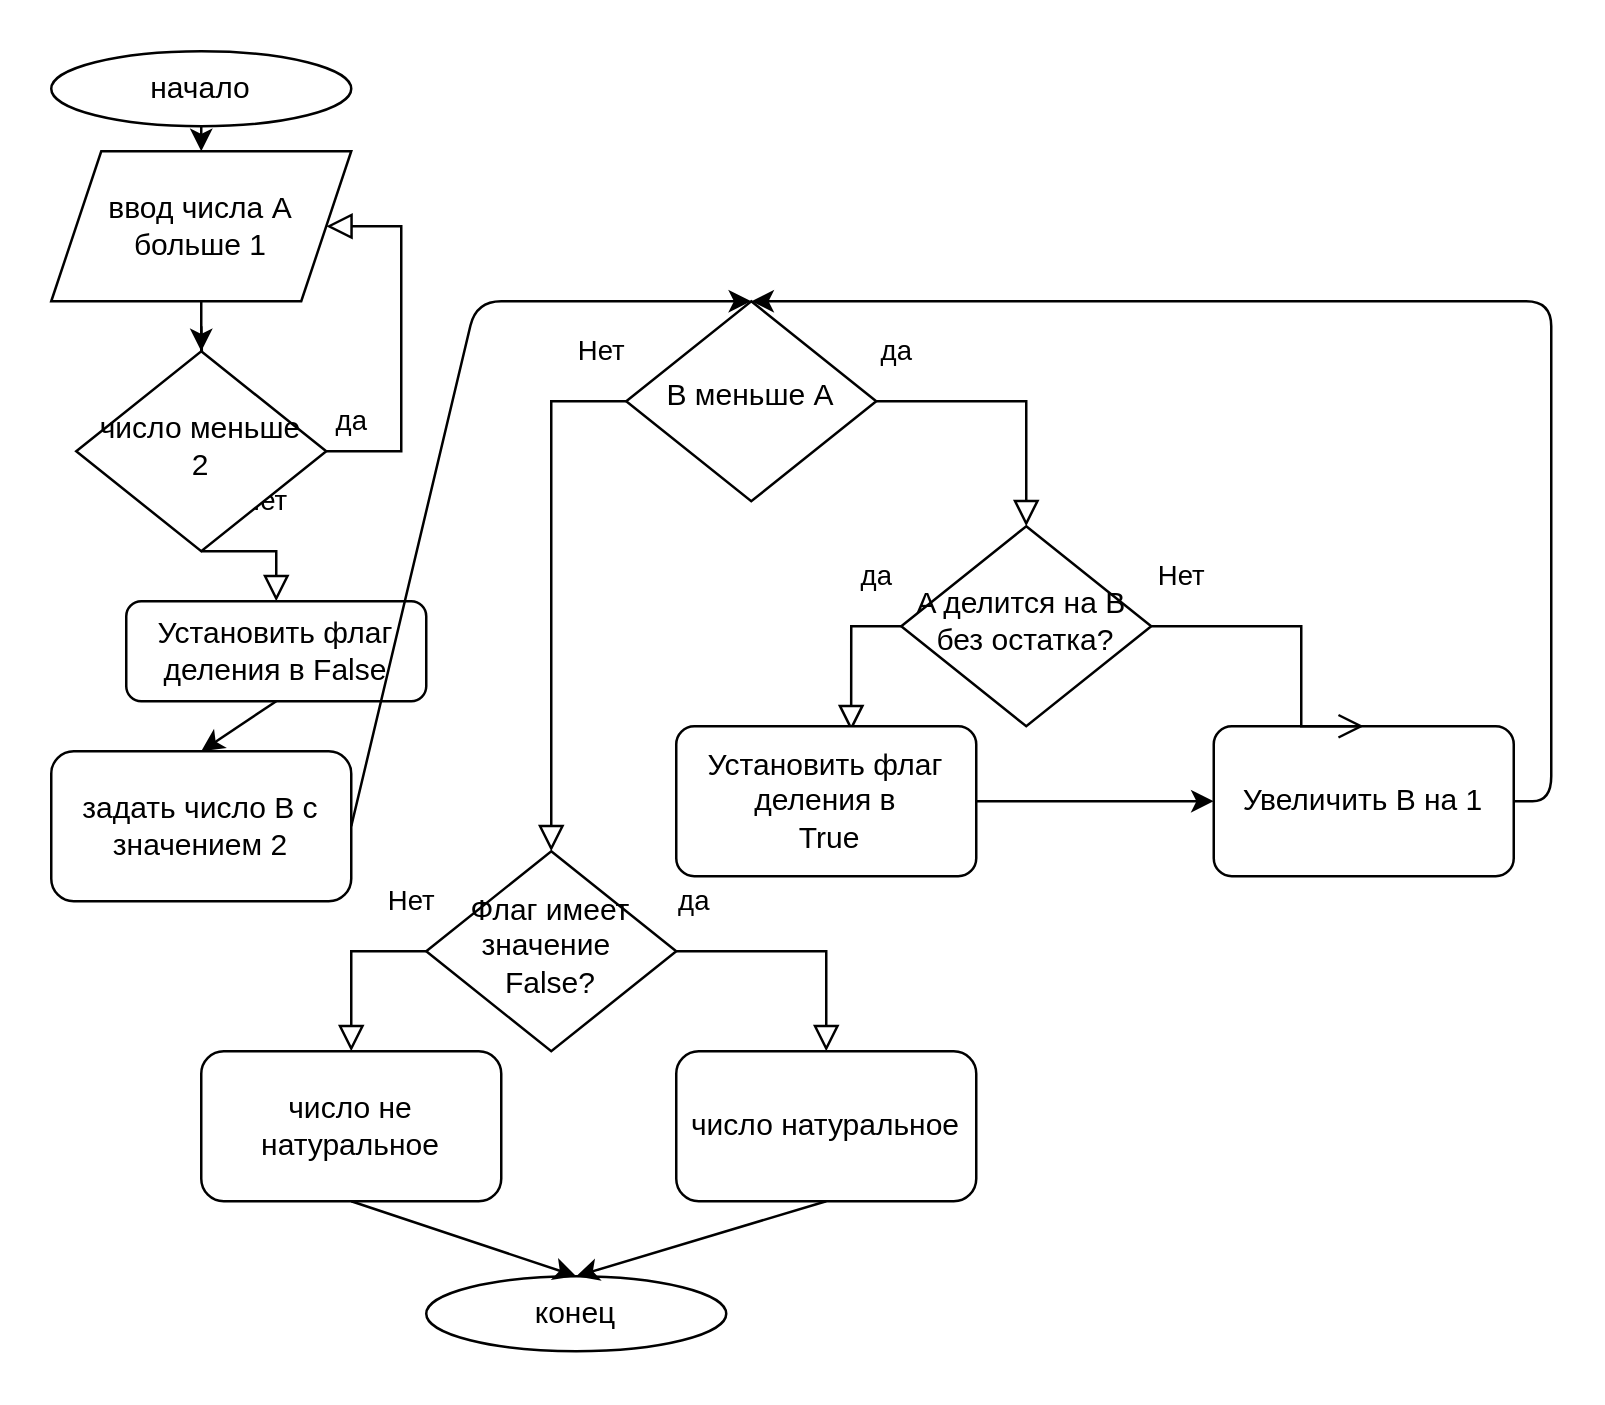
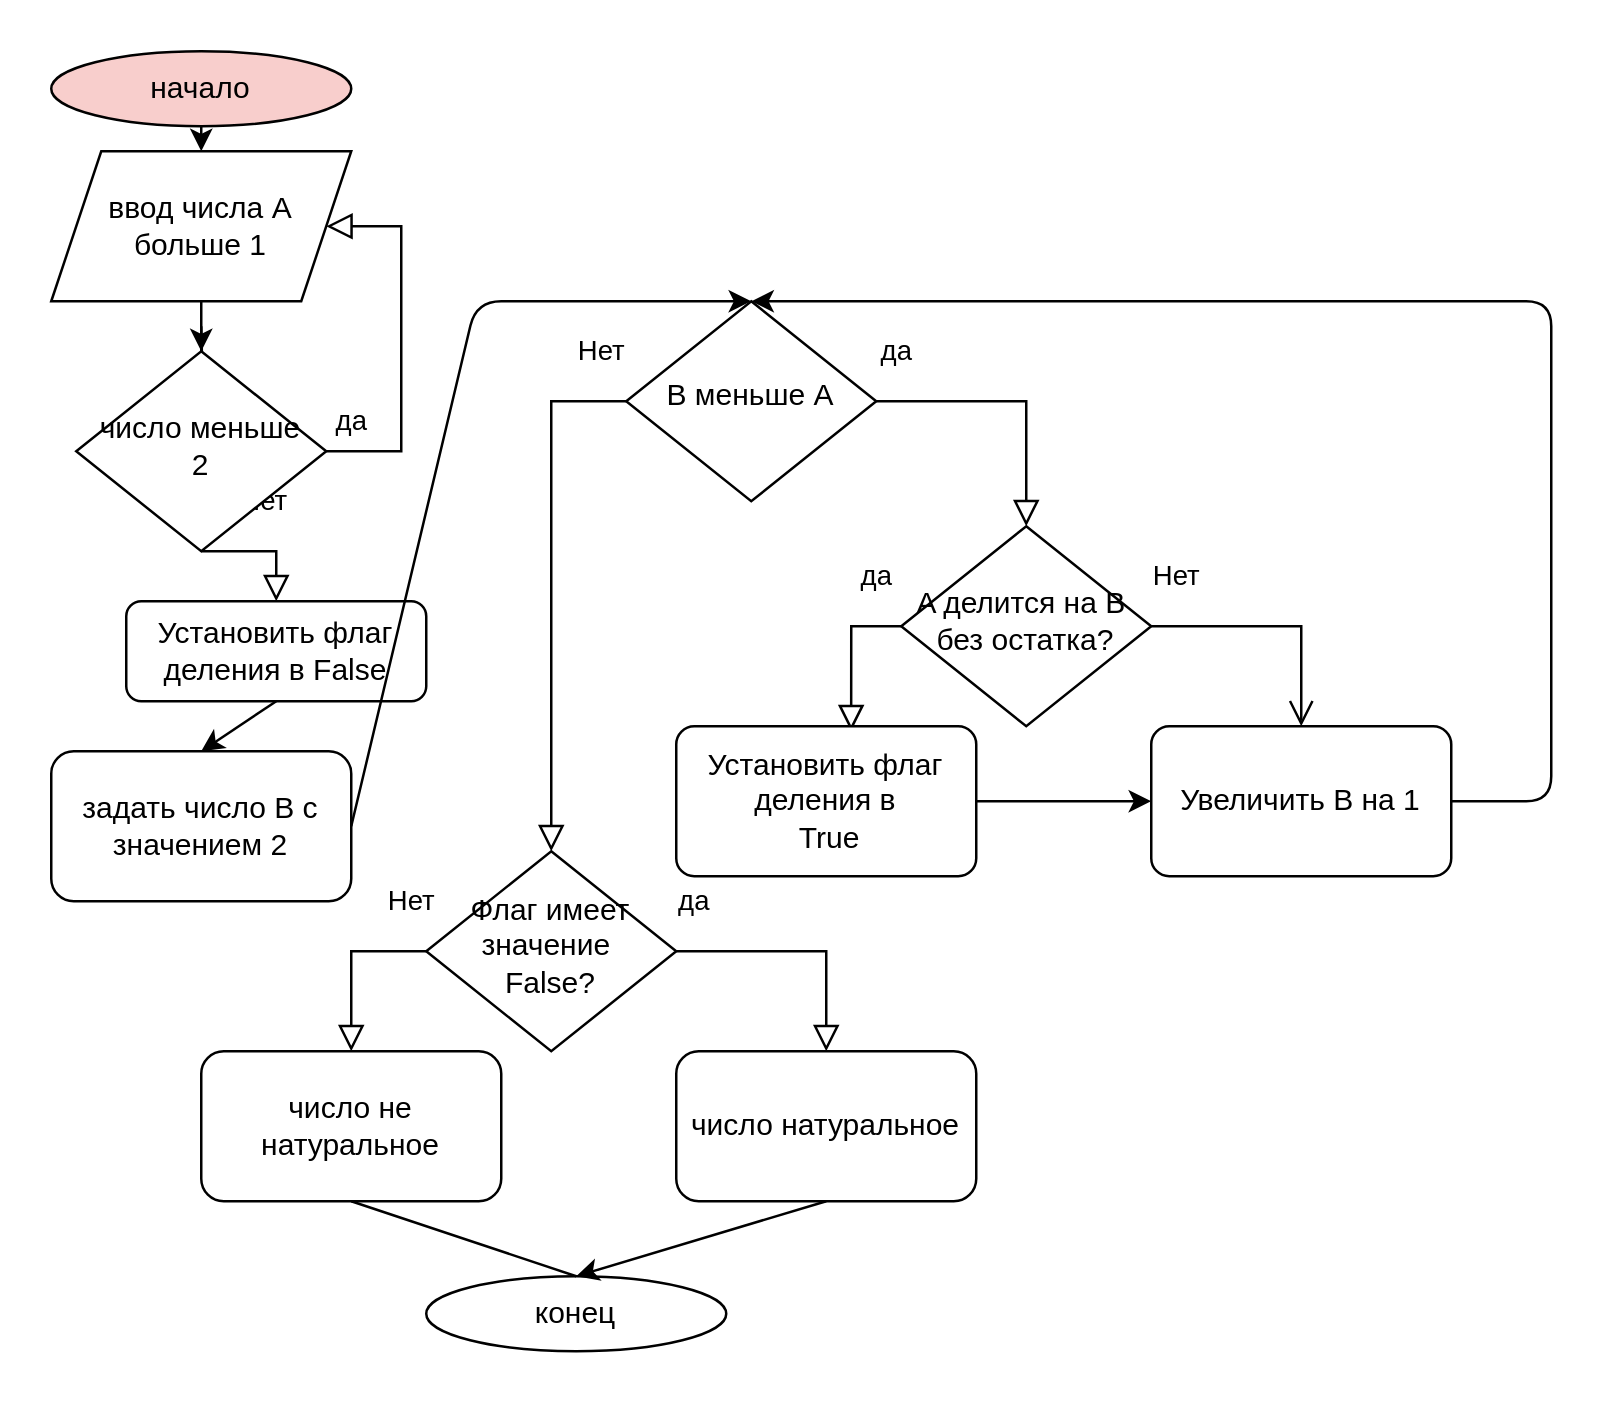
node "начало": fillcolor #ffffff -> #f8cecc
node "Увеличить B на 1": moved (1364, 801) -> (1301, 801)
edge "число не натуральное" -> "конец": arrowhead classic -> none
